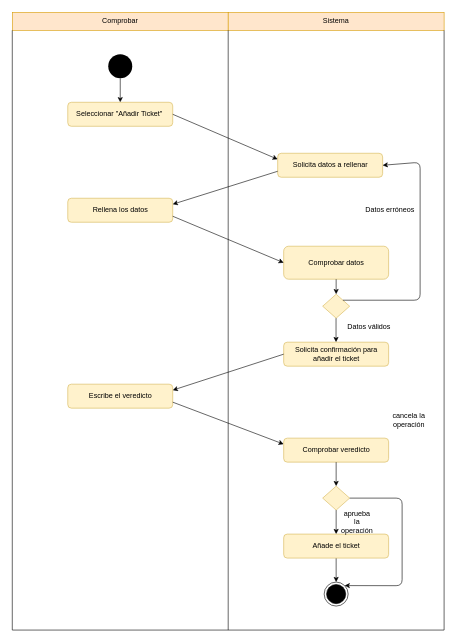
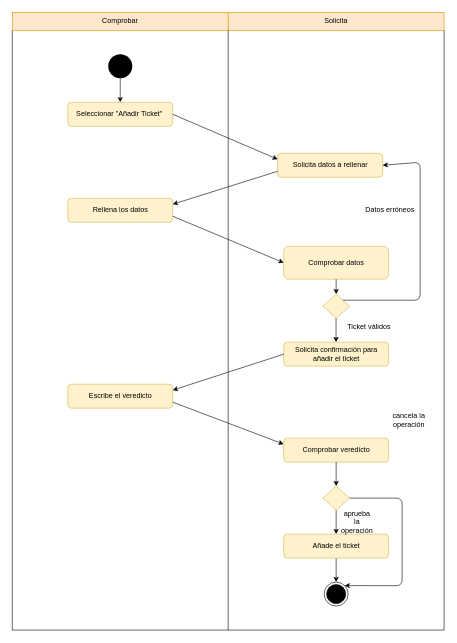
node "Sistema": label "Sistema" -> "Solicita"
node "Datos válidos": label "Datos válidos" -> "Ticket válidos"
